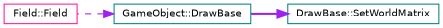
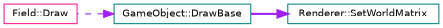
node "Field::Field": label "Field::Field" -> "Field::Draw"
node "DrawBase::SetWorldMatrix": label "DrawBase::SetWorldMatrix" -> "Renderer::SetWorldMatrix"
